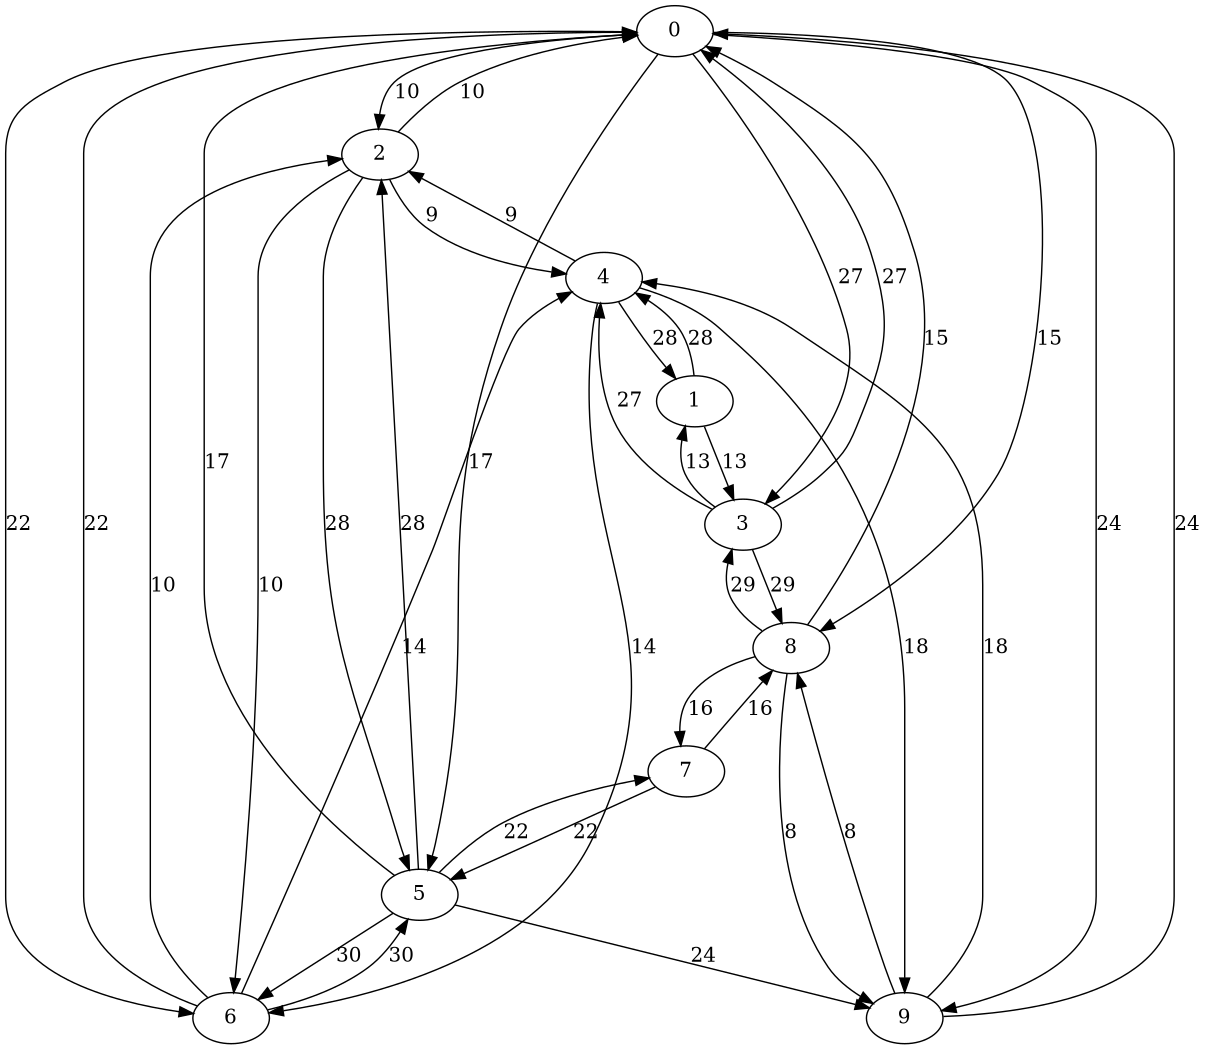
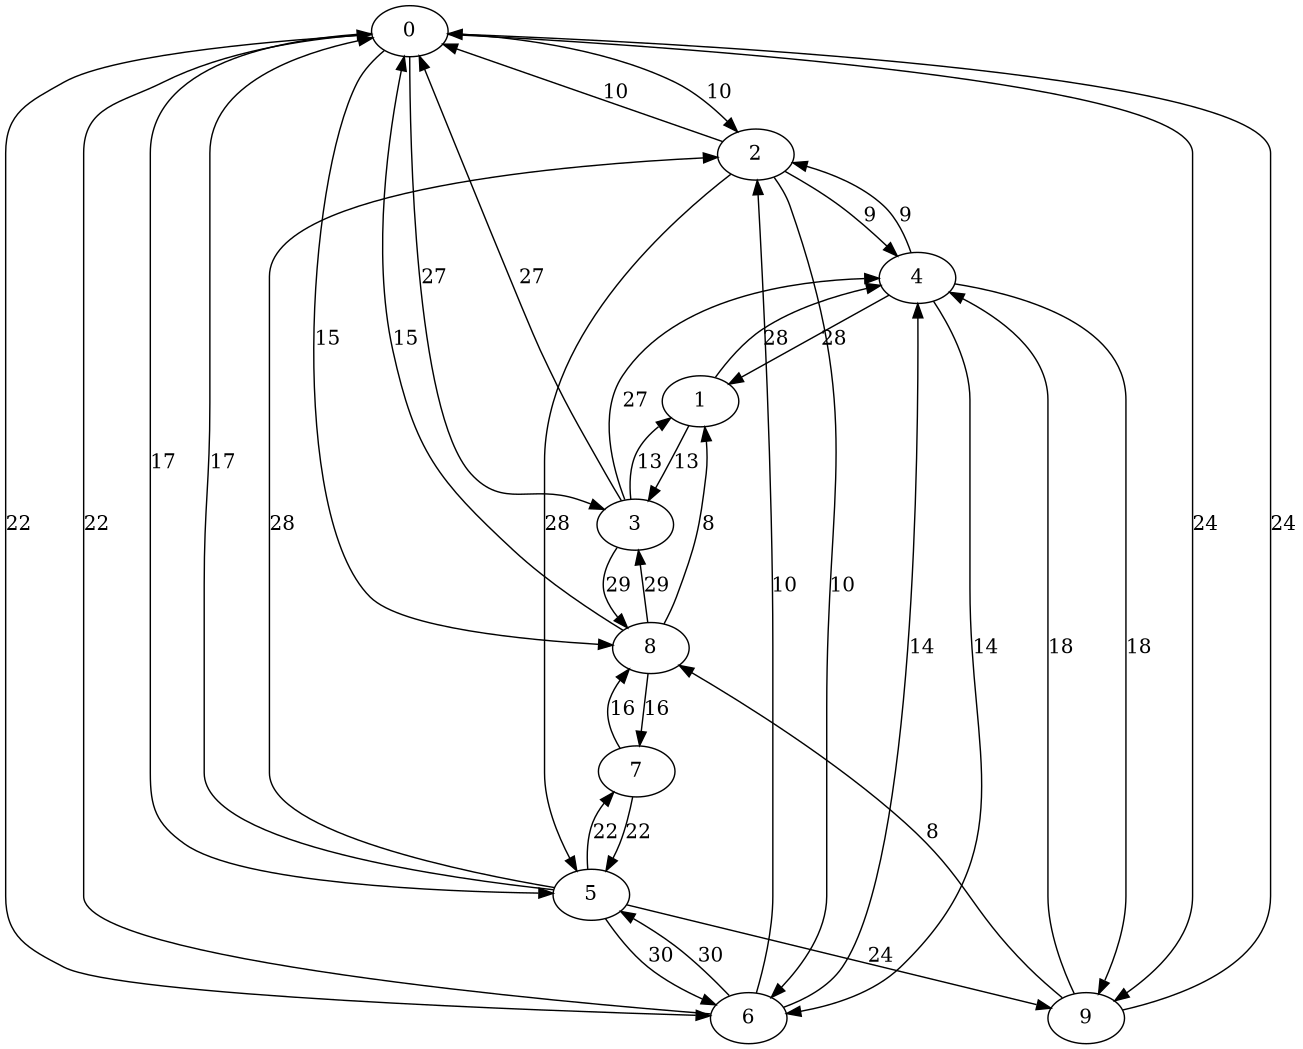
edge "8" -> "9": now "8" -> "1"
